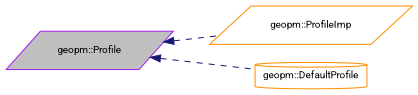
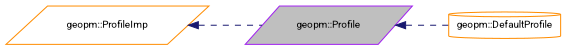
edge "geopm::ProfileImp" -> "geopm::Profile": reversed
